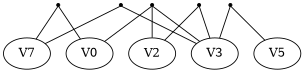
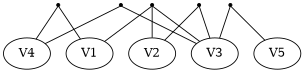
node "V7": label "V7" -> "V4"
node "V0": label "V0" -> "V1"
